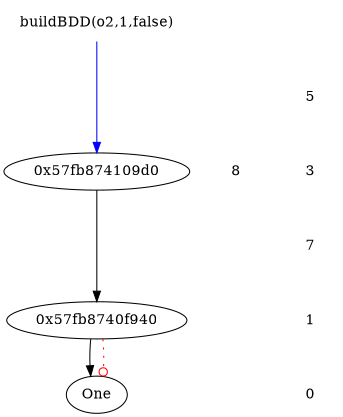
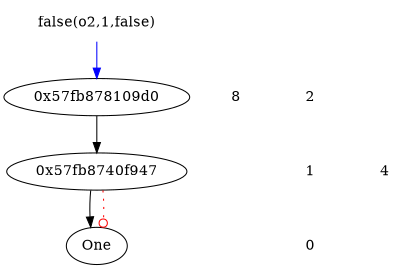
node "buildBDD(o2,1,false)": label "buildBDD(o2,1,false)" -> "false(o2,1,false)"
node "5": label "5" -> "4"
node "0x57fb874109d0": label "0x57fb874109d0" -> "0x57fb878109d0"
node "3": removed
node "7": label "7" -> "2"
node "0x57fb8740f940": label "0x57fb8740f940" -> "0x57fb8740f947"
